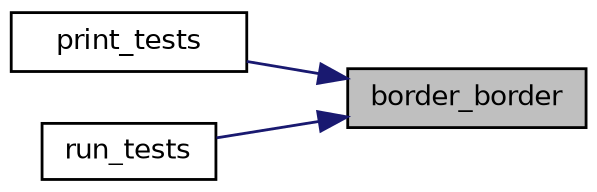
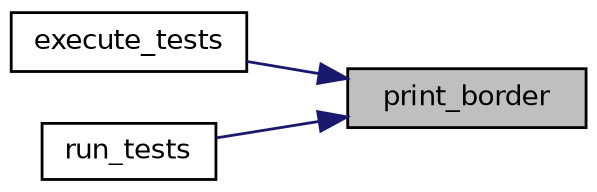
node "print_tests": label "print_tests" -> "execute_tests"
node "border_border": label "border_border" -> "print_border"
